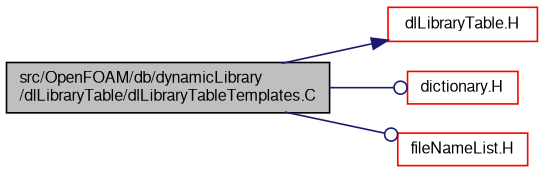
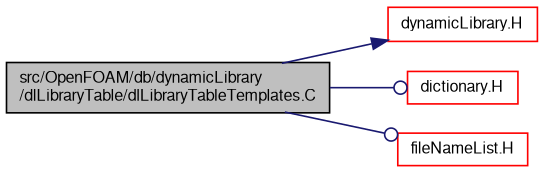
node "dlLibraryTable.H": label "dlLibraryTable.H" -> "dynamicLibrary.H"
